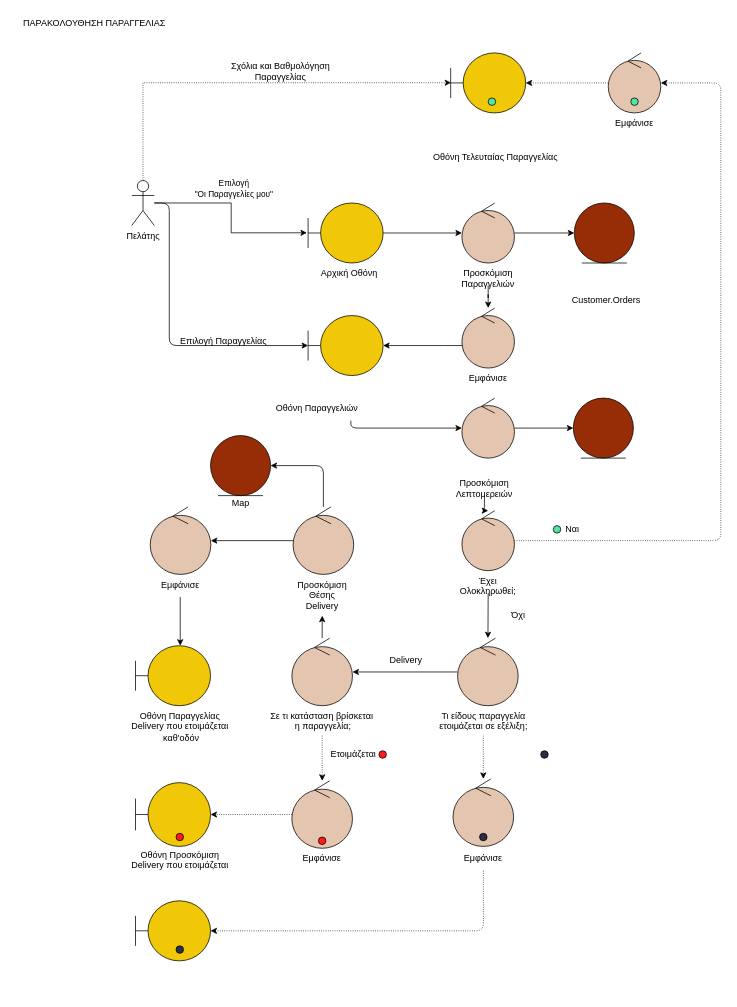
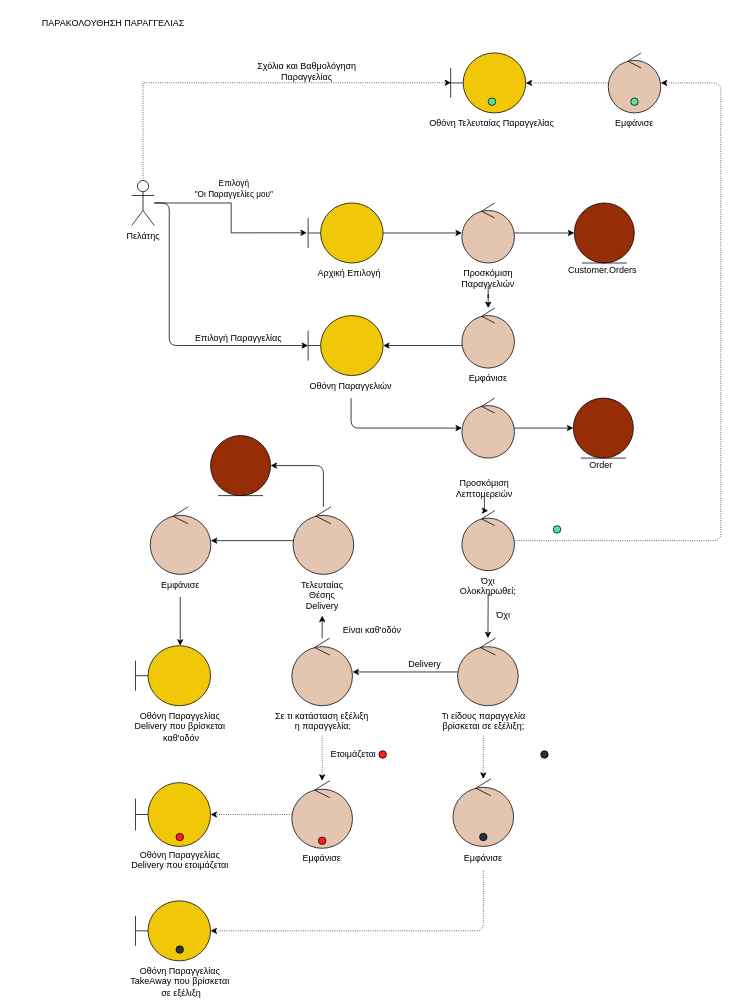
node "ΠΑΡΑΚΟΛΟΥΘΗΣΗ ΠΑΡΑΓΓΕΛΙΑΣ": moved (94, 23) -> (113, 23)
node "Σχόλια και Βαθμολόγηση Παραγγελίας": moved (280, 72) -> (306, 72)
node "Οθόνη Τελευταίας Παραγγελίας": moved (495, 158) -> (492, 124)
node "Αρχική Οθόνη": label "Αρχική Οθόνη" -> "Αρχική Επιλογή"
node "Customer.Orders": moved (605, 300) -> (602, 270)
node "Επιλογή Παραγγελίας": moved (223, 342) -> (238, 338)
node "Οθόνη Παραγγελιών": moved (317, 409) -> (351, 387)
node "Order": added
node "Map": removed
node "Ναι": removed
node "Έχει Ολοκληρωθεί;": label "Έχει Ολοκληρωθεί;" -> "Όχι Ολοκληρωθεί;"
node "Προσκόμιση Θέσης Delivery": label "Προσκόμιση Θέσης Delivery" -> "Τελευταίας Θέσης Delivery"
node "Όχι": moved (518, 615) -> (503, 615)
node "Είναι καθ'οδόν": added
node "Delivery": moved (405, 660) -> (424, 664)
node "Σε τι κατάσταση βρίσκεται η παραγγελία;": label "Σε τι κατάσταση βρίσκεται η παραγγελία;" -> "Σε τι κατάσταση εξέλιξη η παραγγελία;"
node "Τι είδους παραγγελία ετοιμάζεται σε εξέλιξη;": label "Τι είδους παραγγελία ετοιμάζεται σε εξέλιξη;" -> "Τι είδους παραγγελία βρίσκεται σε εξέλιξη;"
node "Οθόνη ΠαραγγελίαςDelivery που ετοιμάζεται καθ'οδόν": label "Οθόνη ΠαραγγελίαςDelivery που ετοιμάζεται καθ'οδόν" -> "Οθόνη ΠαραγγελίαςDelivery που βρίσκεται καθ'οδόν"
node "Οθόνη ΠροσκόμισηDelivery που ετοιμάζεται": label "Οθόνη ΠροσκόμισηDelivery που ετοιμάζεται" -> "Οθόνη ΠαραγγελίαςDelivery που ετοιμάζεται"
node "Οθόνη ΠαραγγελίαςTakeAway που βρίσκεται σε εξέλιξη": added
